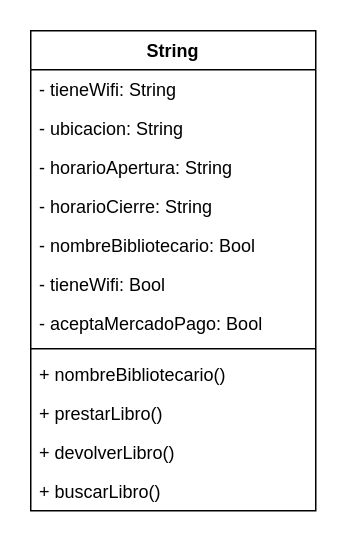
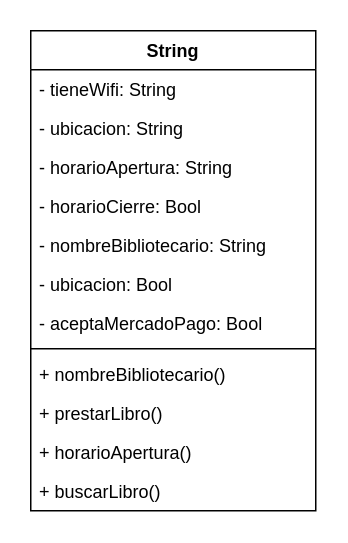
node "- horarioCierre: String": label "- horarioCierre: String" -> "- horarioCierre: Bool"
node "- nombreBibliotecario: Bool": label "- nombreBibliotecario: Bool" -> "- nombreBibliotecario: String"
node "- tieneWifi: Bool": label "- tieneWifi: Bool" -> "- ubicacion: Bool"
node "+ devolverLibro()": label "+ devolverLibro()" -> "+ horarioApertura()"
